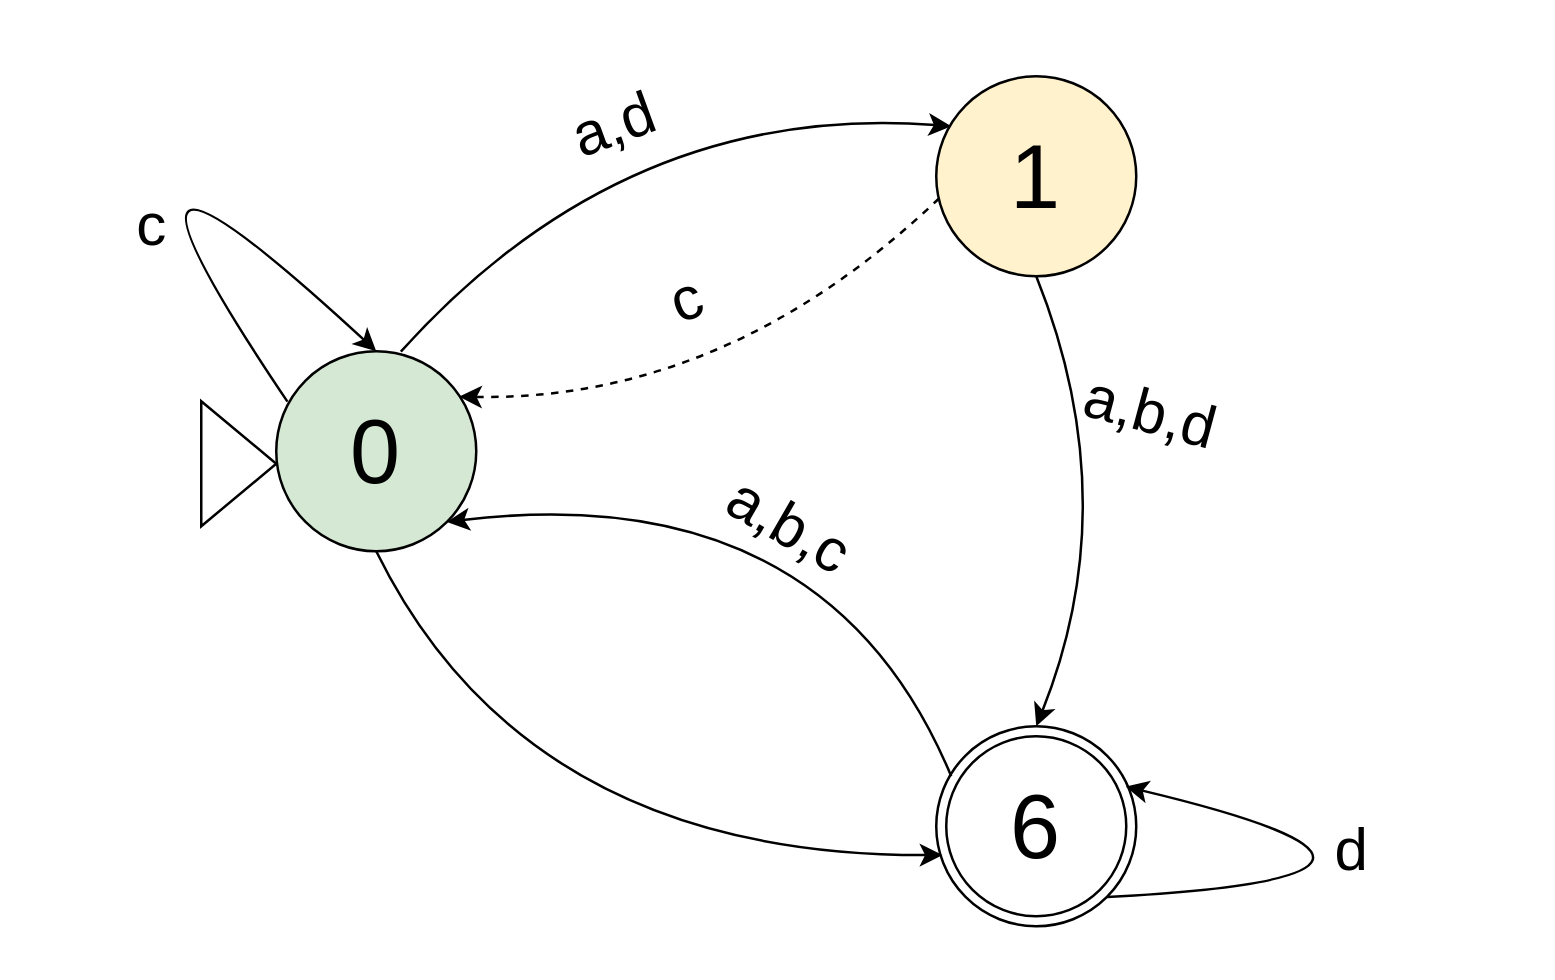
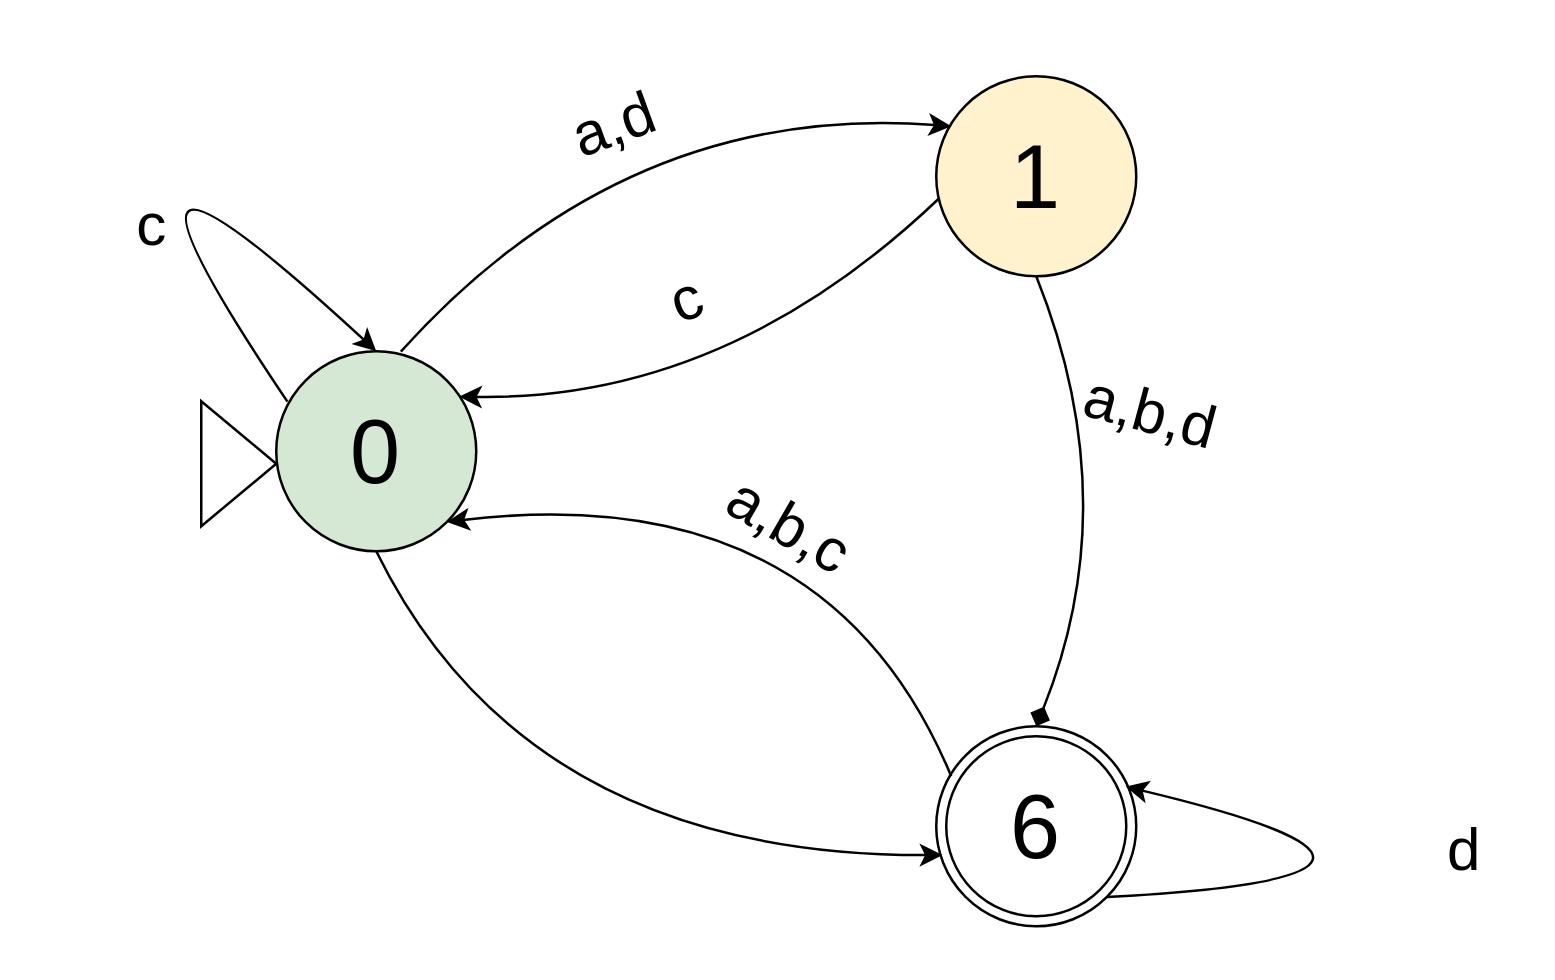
edge "1" -> "0": style dashed -> solid
edge "1" -> "6": arrowhead classic -> diamond
node "d": moved (1351, 851) -> (1464, 851)
